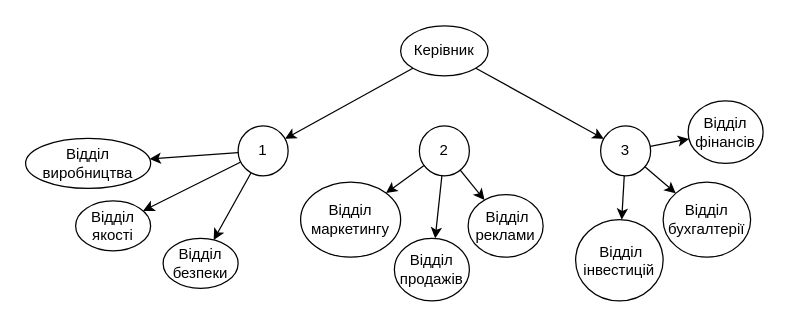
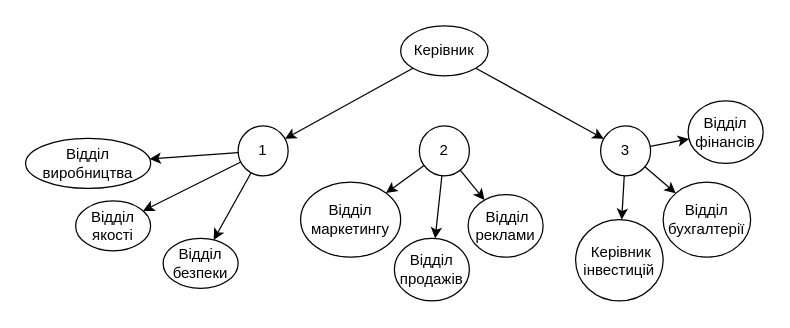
node "Відділ інвестицій": label "Відділ інвестицій" -> "Керівник інвестицій"
